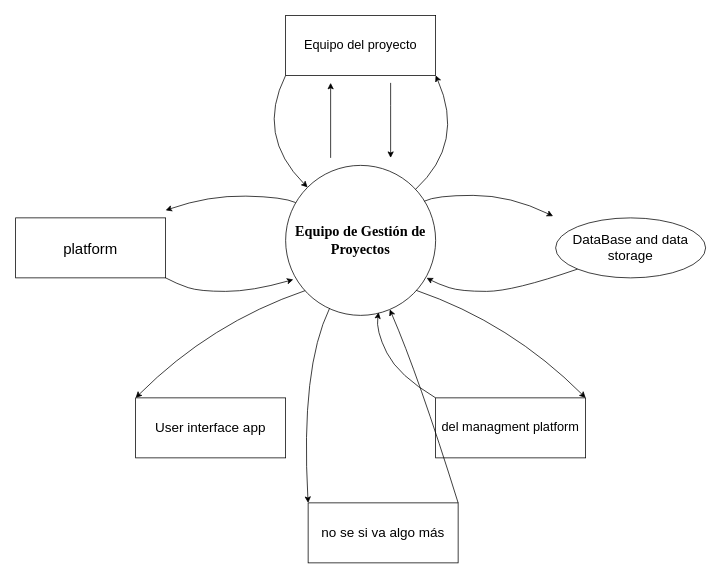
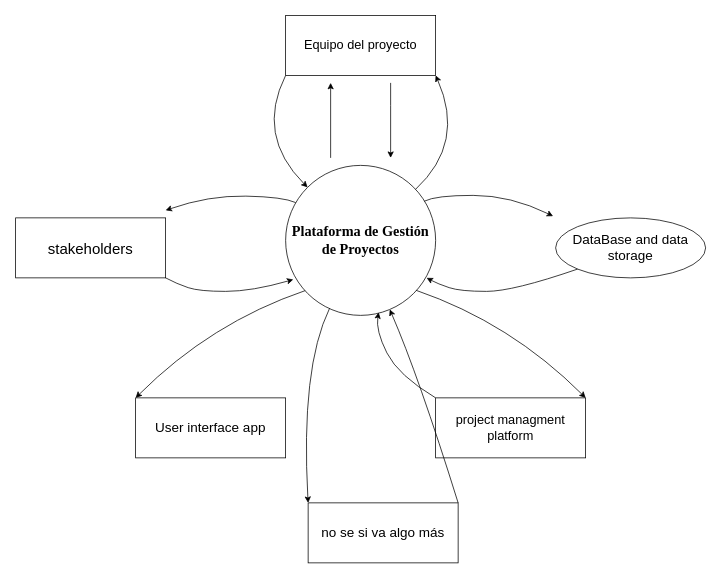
node "Equipo de Gestión de Proyectos": label "Equipo de Gestión de Proyectos" -> "Plataforma de Gestión de Proyectos"
node "platform": label "platform" -> "stakeholders"
node "del managment platform": label "del managment platform" -> "project managment platform"
